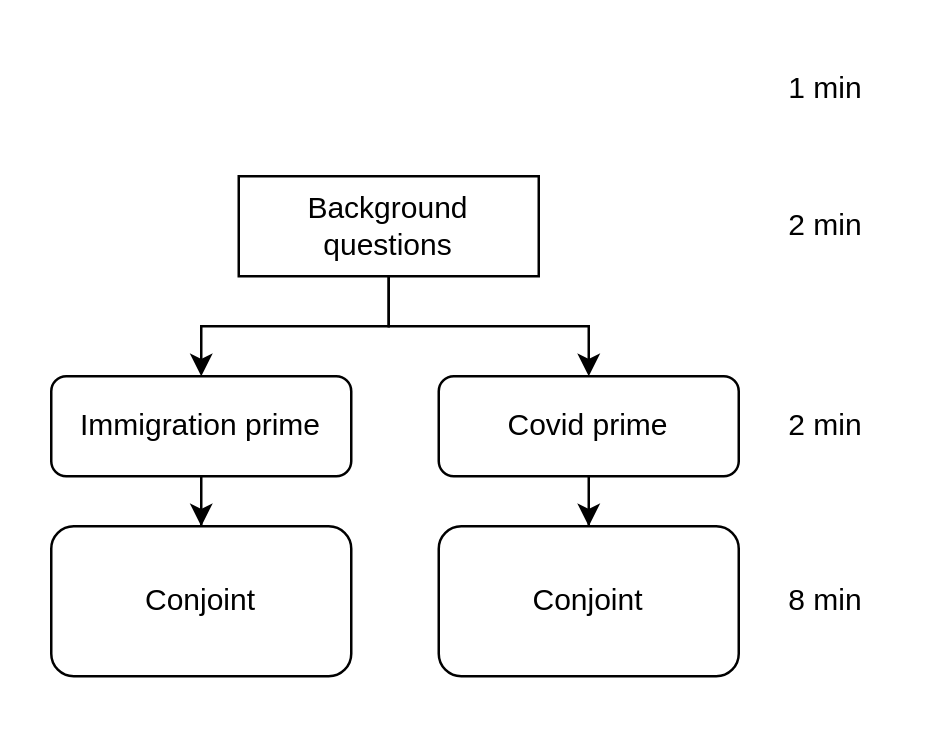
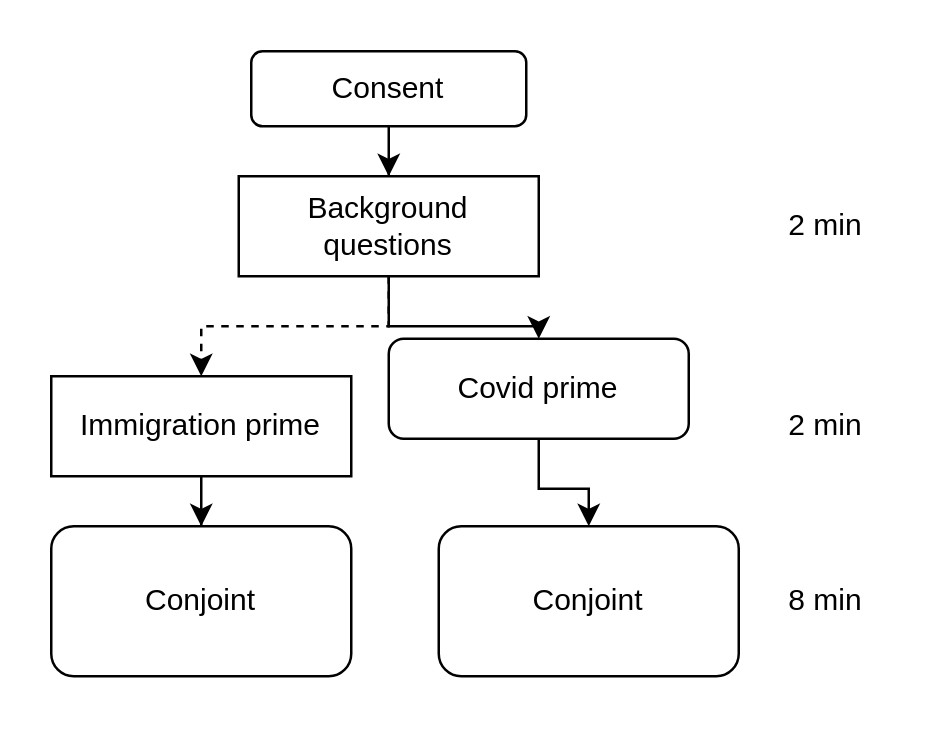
node "Consent": added
node "1 min": removed
edge "Consent" -> "Background questions": added
edge "Background questions" -> "Immigration prime": style solid -> dashed
node "Immigration prime": shape rounded rectangle -> rectangle
node "Covid prime": moved (589, 426) -> (539, 389)
